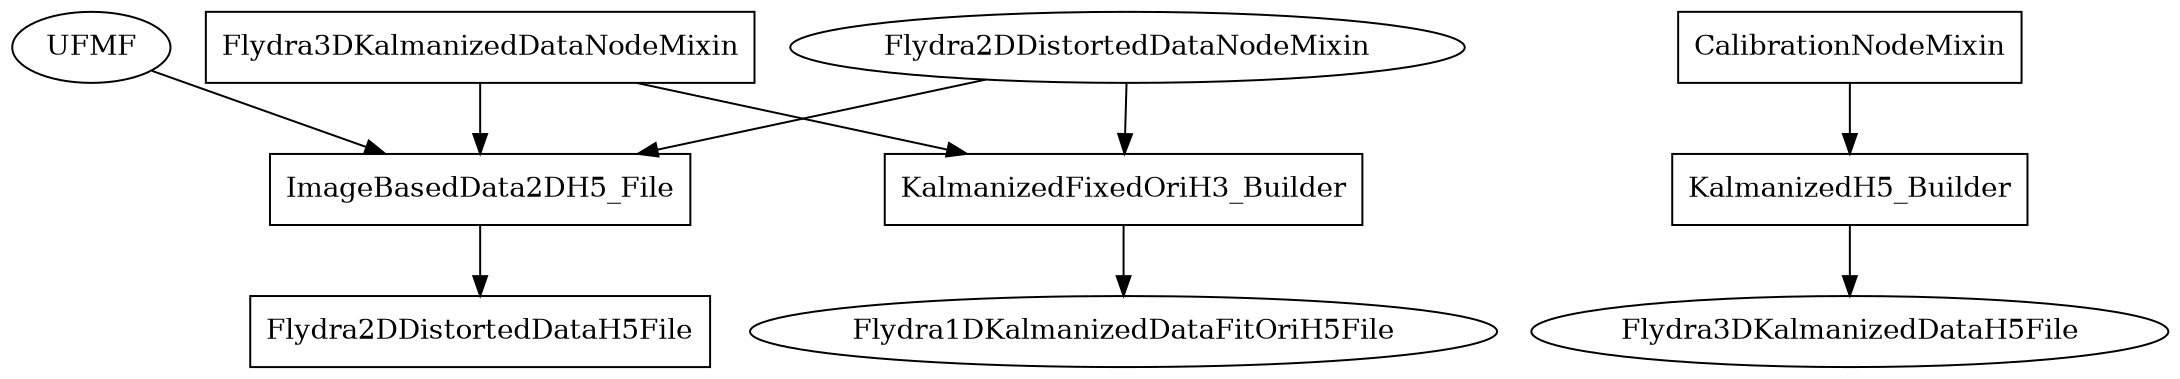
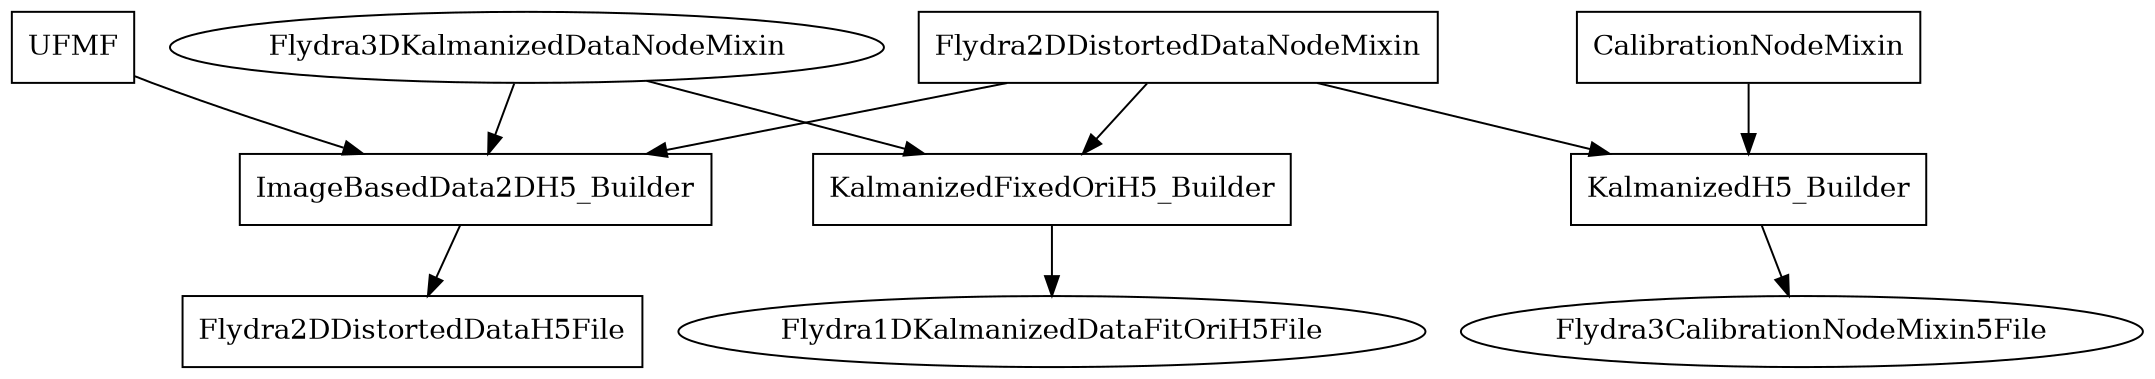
node "UFMF": shape ellipse -> box
node "Flydra3DKalmanizedDataNodeMixin": shape box -> ellipse
node "Flydra2DDistortedDataNodeMixin": shape ellipse -> box
edge "Flydra2DDistortedDataNodeMixin" -> "KalmanizedH5_Builder": added
node "ImageBasedData2DH5_File": label "ImageBasedData2DH5_File" -> "ImageBasedData2DH5_Builder"
node "KalmanizedFixedOriH3_Builder": label "KalmanizedFixedOriH3_Builder" -> "KalmanizedFixedOriH5_Builder"
node "Flydra3DKalmanizedDataH5File": label "Flydra3DKalmanizedDataH5File" -> "Flydra3CalibrationNodeMixin5File"
